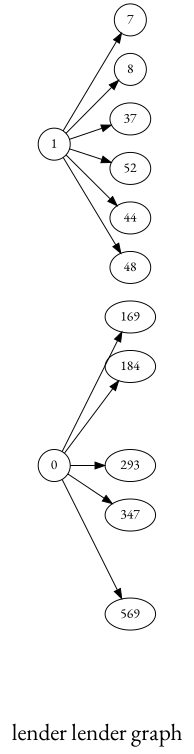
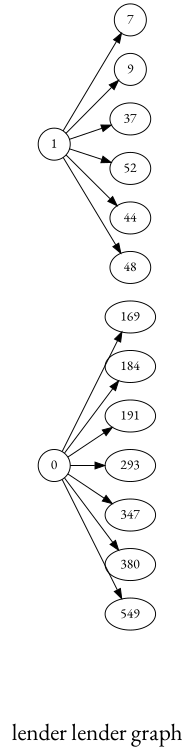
node "8": label "8" -> "9"
node "191": added
node "380": added
node "569": label "569" -> "549"
